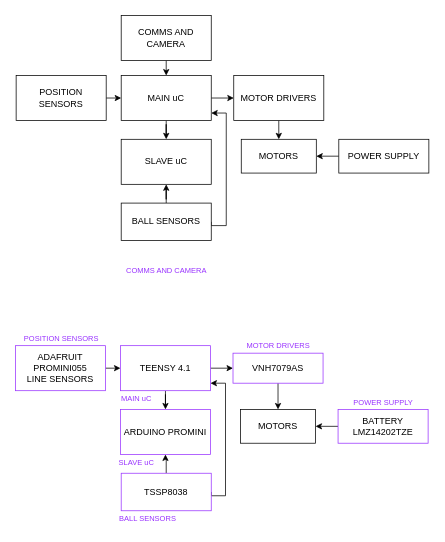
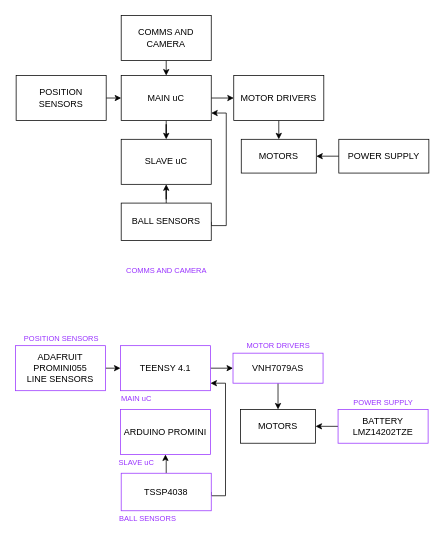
edge "TEENSY 4.1" -> "ARDUINO PROMINI": removed
node "TSSP8038": label "TSSP8038" -> "TSSP4038"
